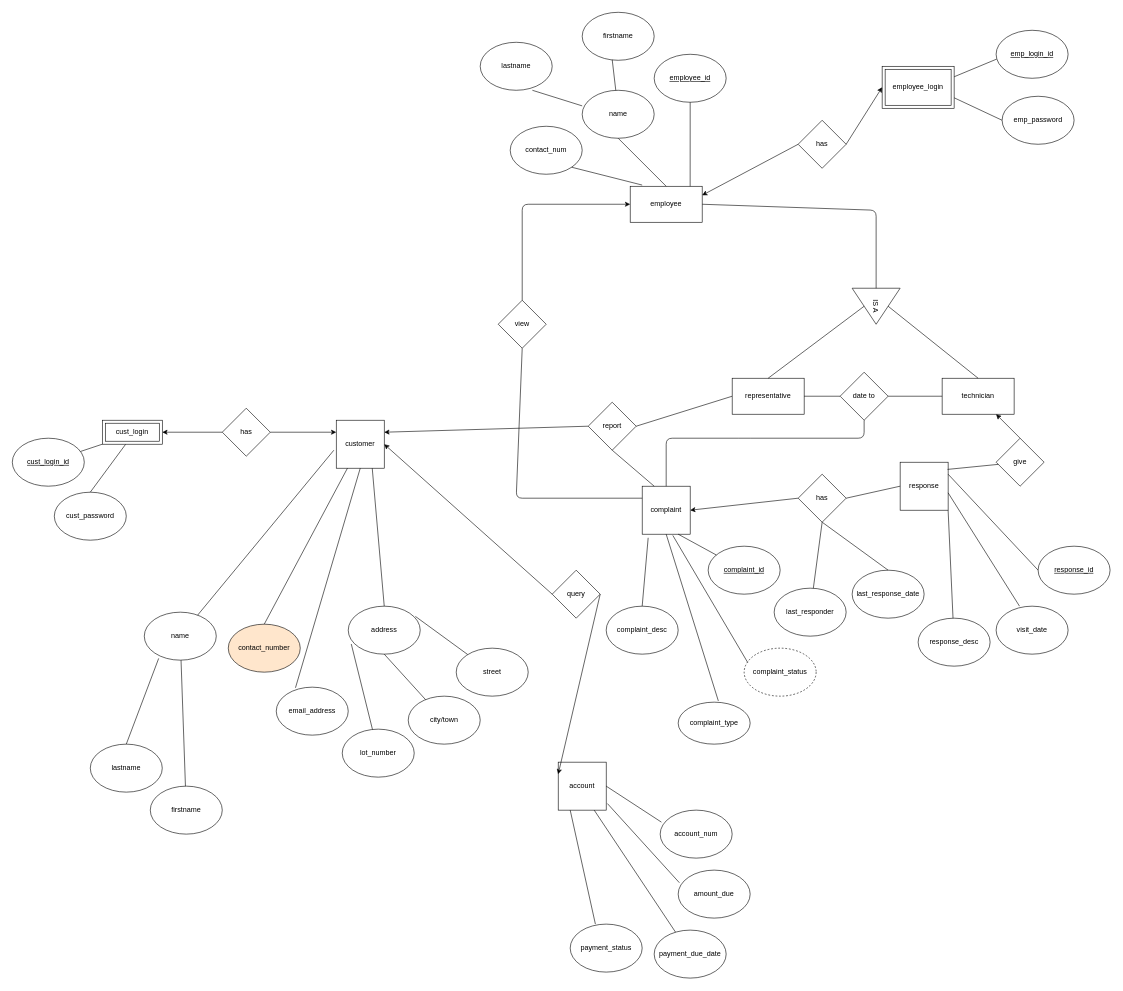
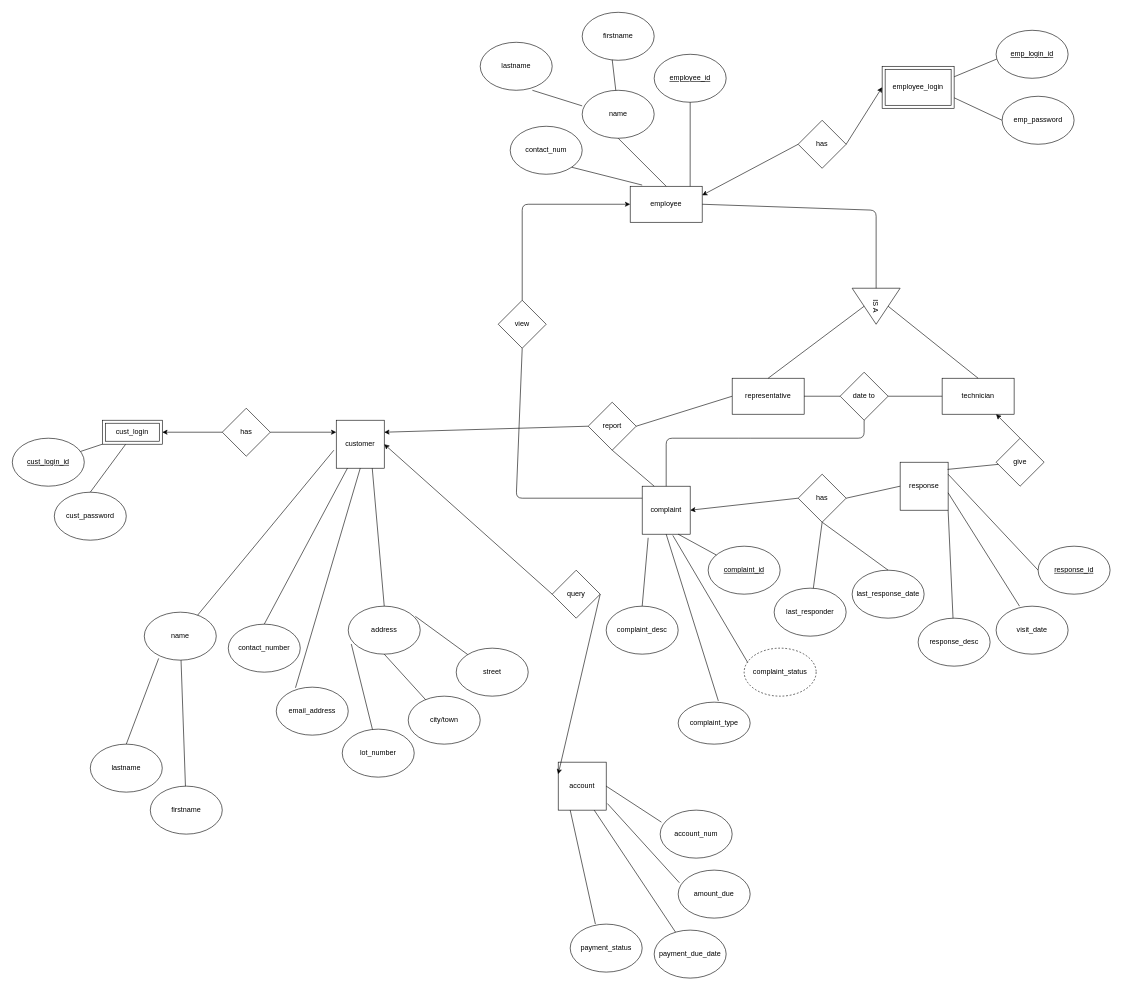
node "contact_number": fillcolor #ffe6cc -> #ffffff
